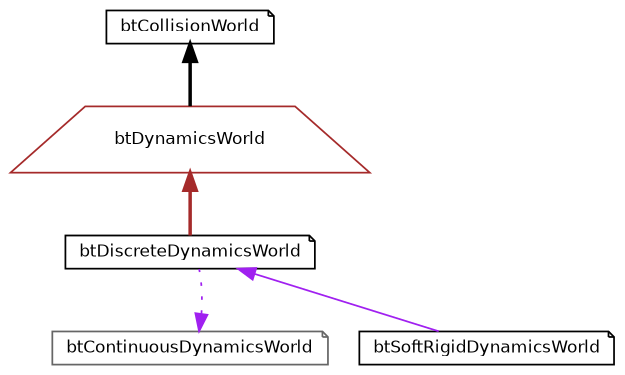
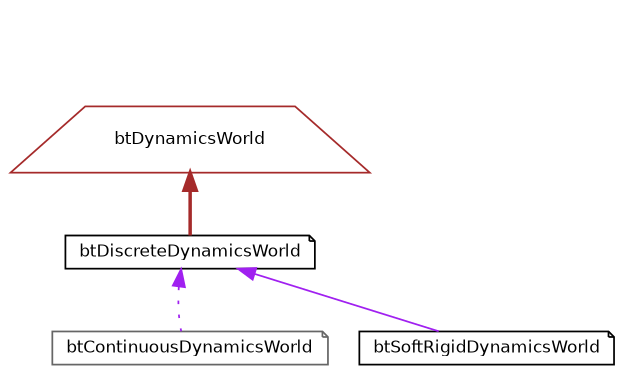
node "btCollisionWorld": removed
edge "btDiscreteDynamicsWorld" -> "btContinuousDynamicsWorld": reversed
